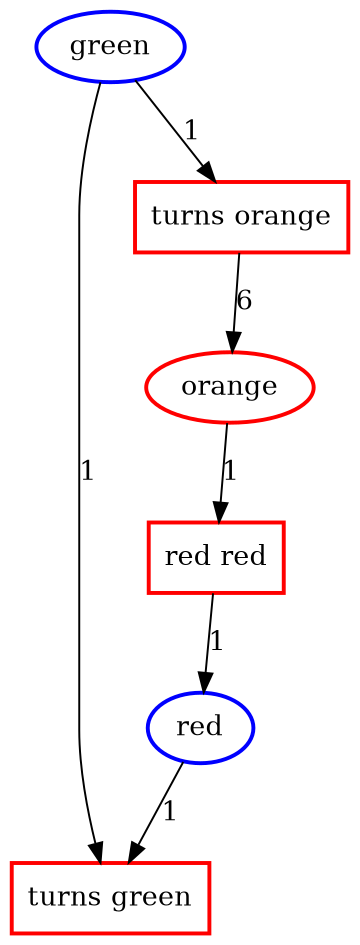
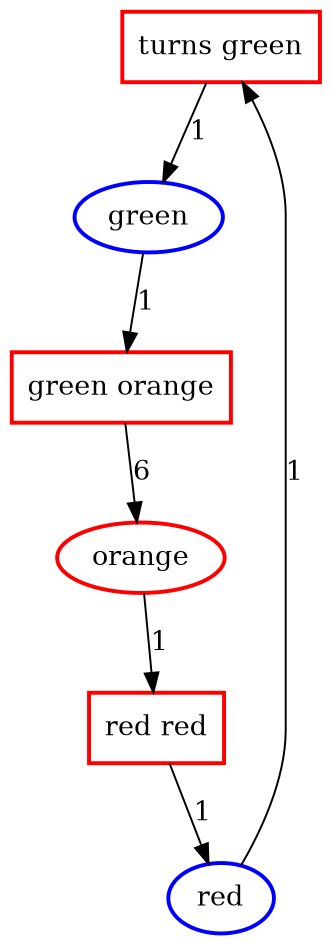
node "turns orange": label "turns orange" -> "green orange"
edge "green" -> "turns green": reversed
